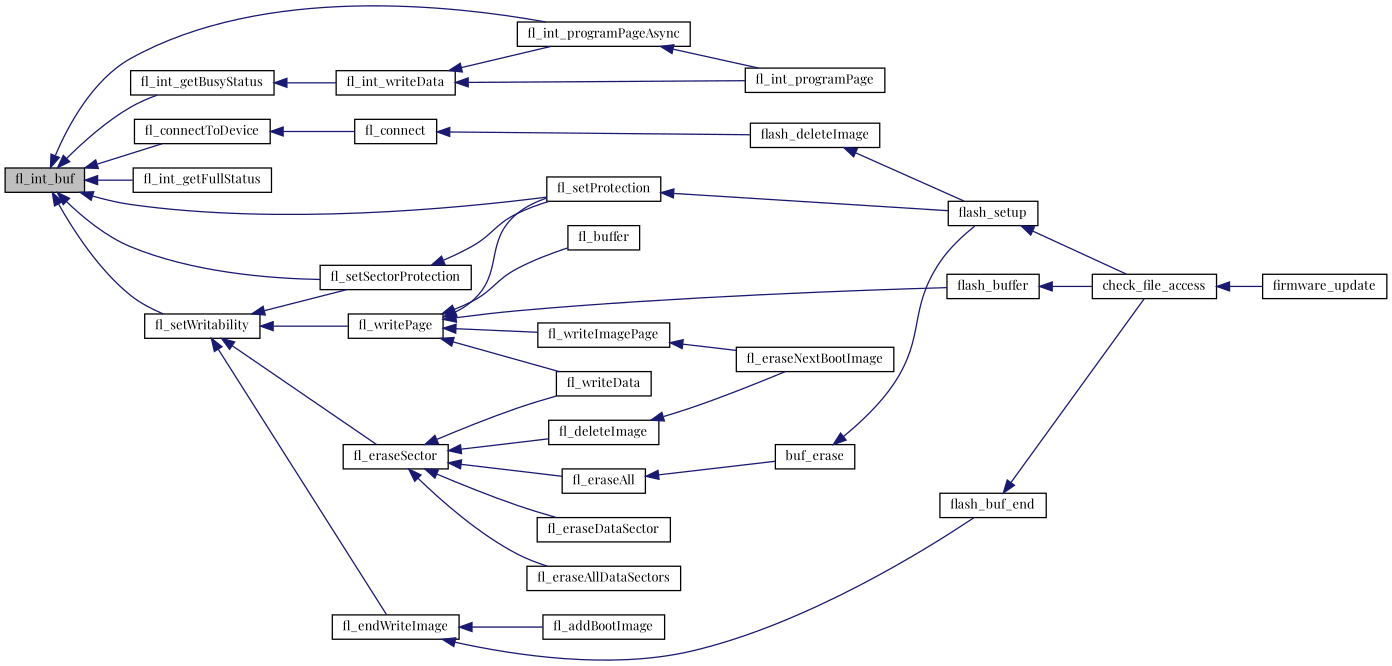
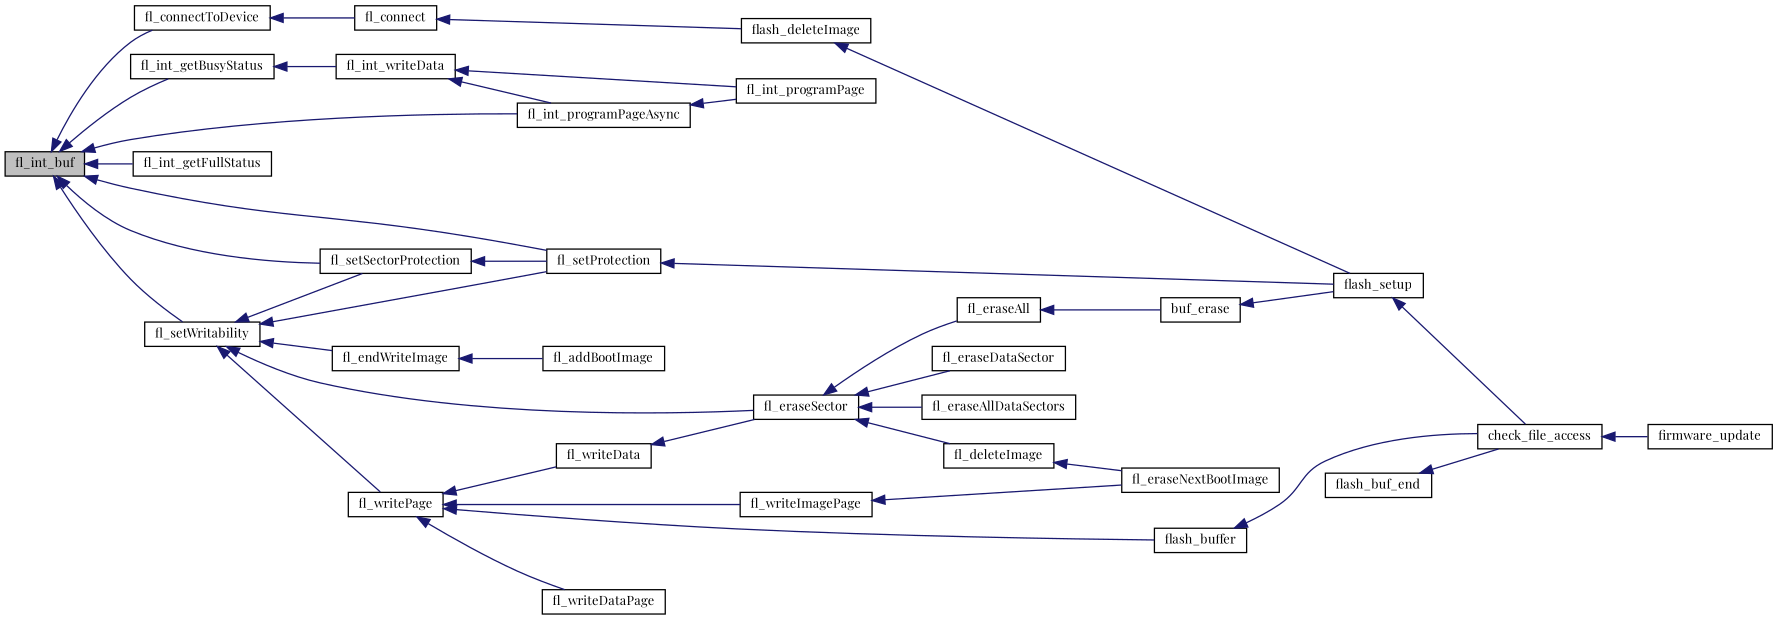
node "fl_buffer": label "fl_buffer" -> "fl_writeDataPage"
edge "fl_setProtection" -> "fl_writePage": now "fl_setProtection" -> "fl_setWritability"
edge "fl_writeData" -> "fl_eraseSector": reversed
edge "flash_buf_end" -> "fl_endWriteImage": removed
